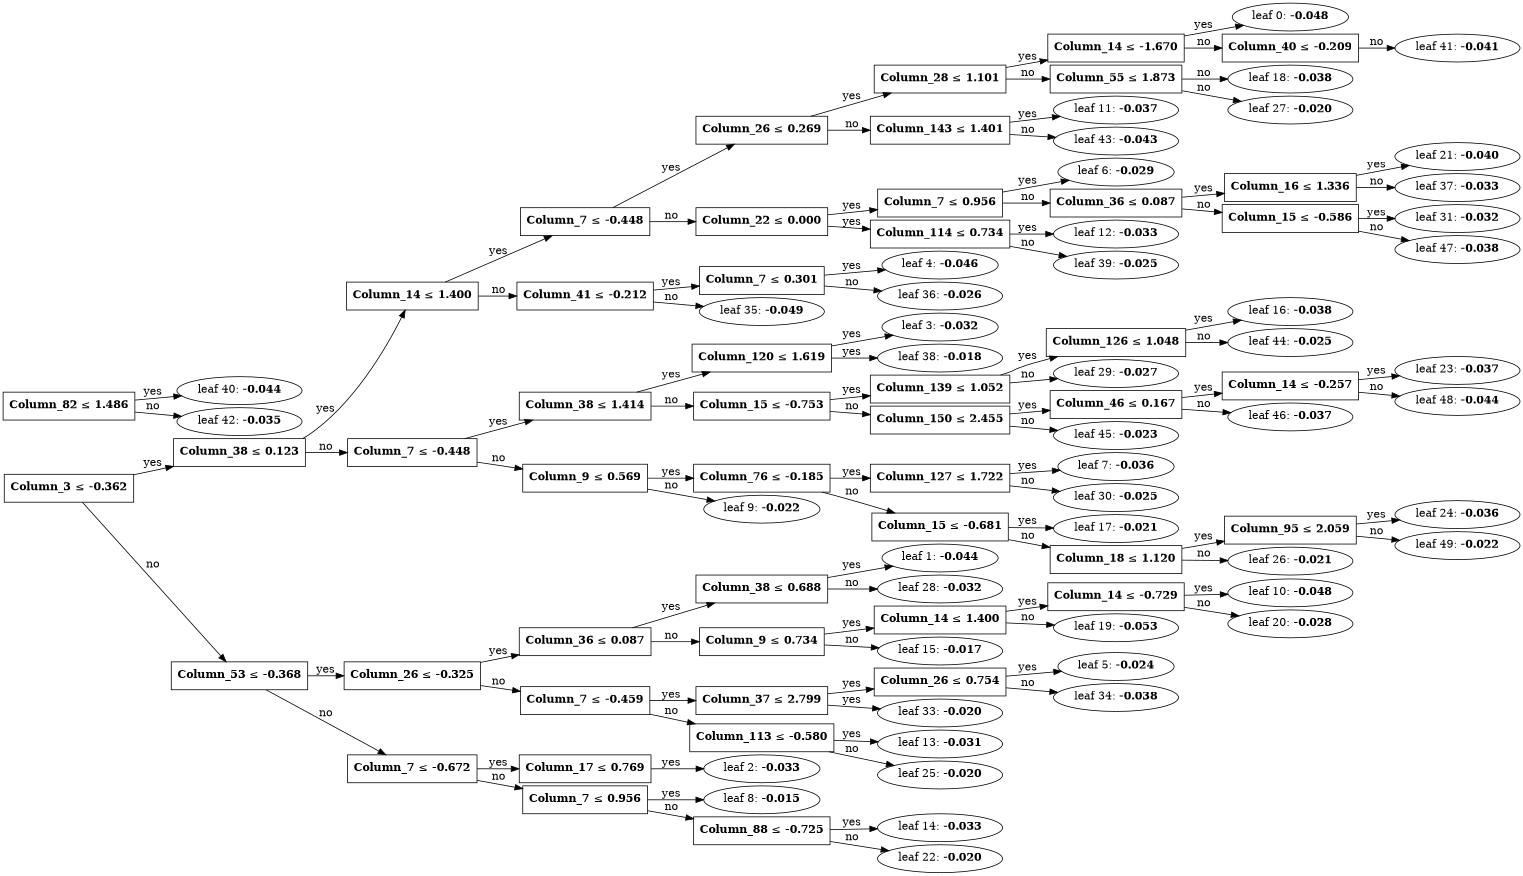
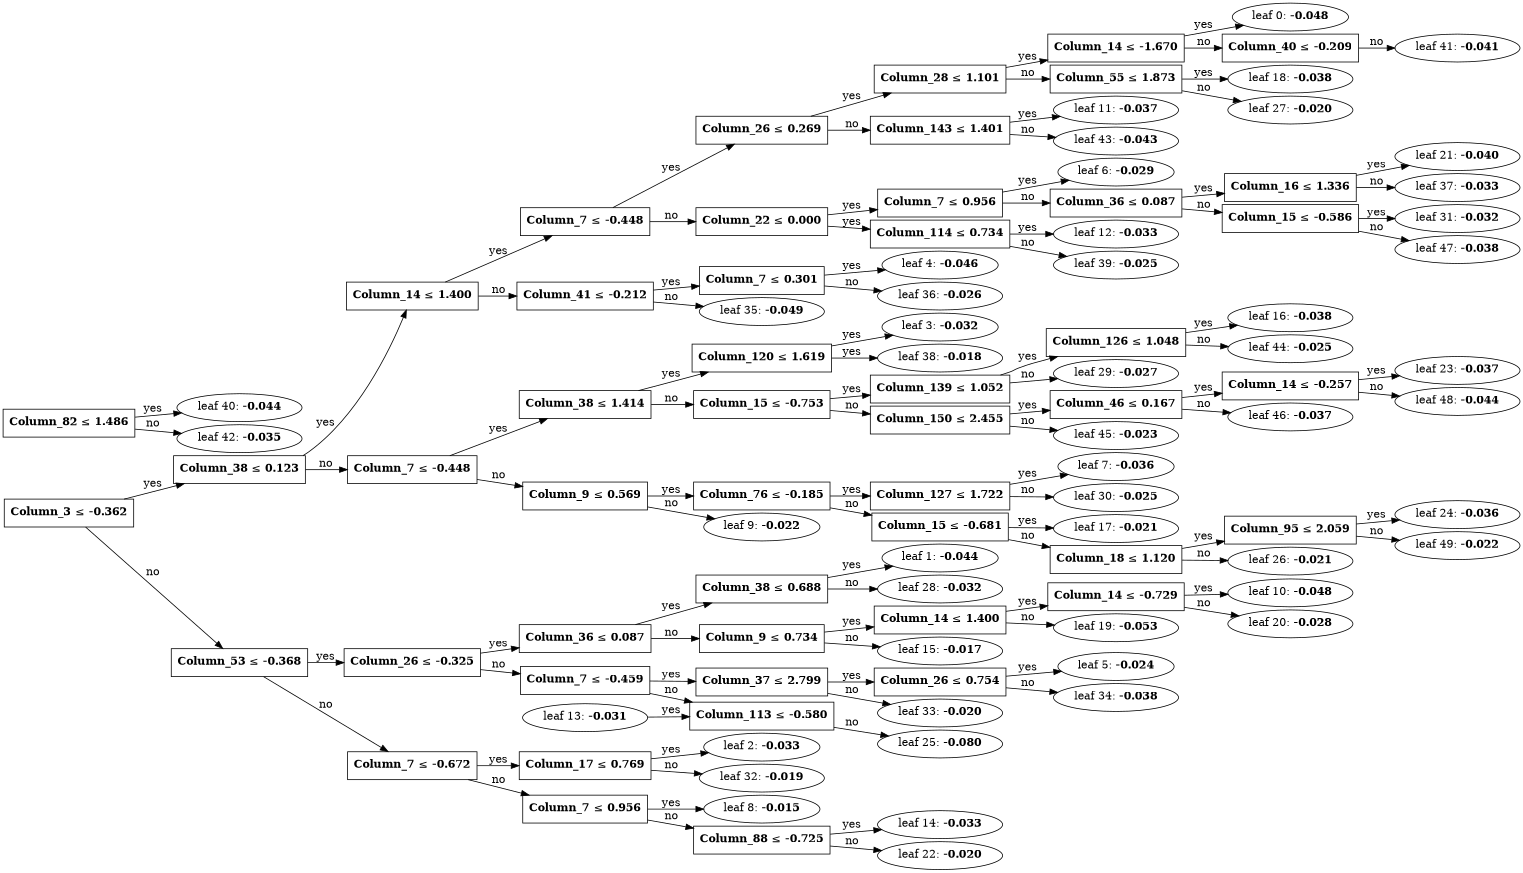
edge "Column_55" -> "leaf 18:": label "no" -> "yes"
edge "Column_37" -> "leaf 33:": label "yes" -> "no"
edge "Column_113" -> "leaf 13:": reversed
node "leaf 25:": text "-0.020" -> "-0.080"
node "leaf 32:": added
